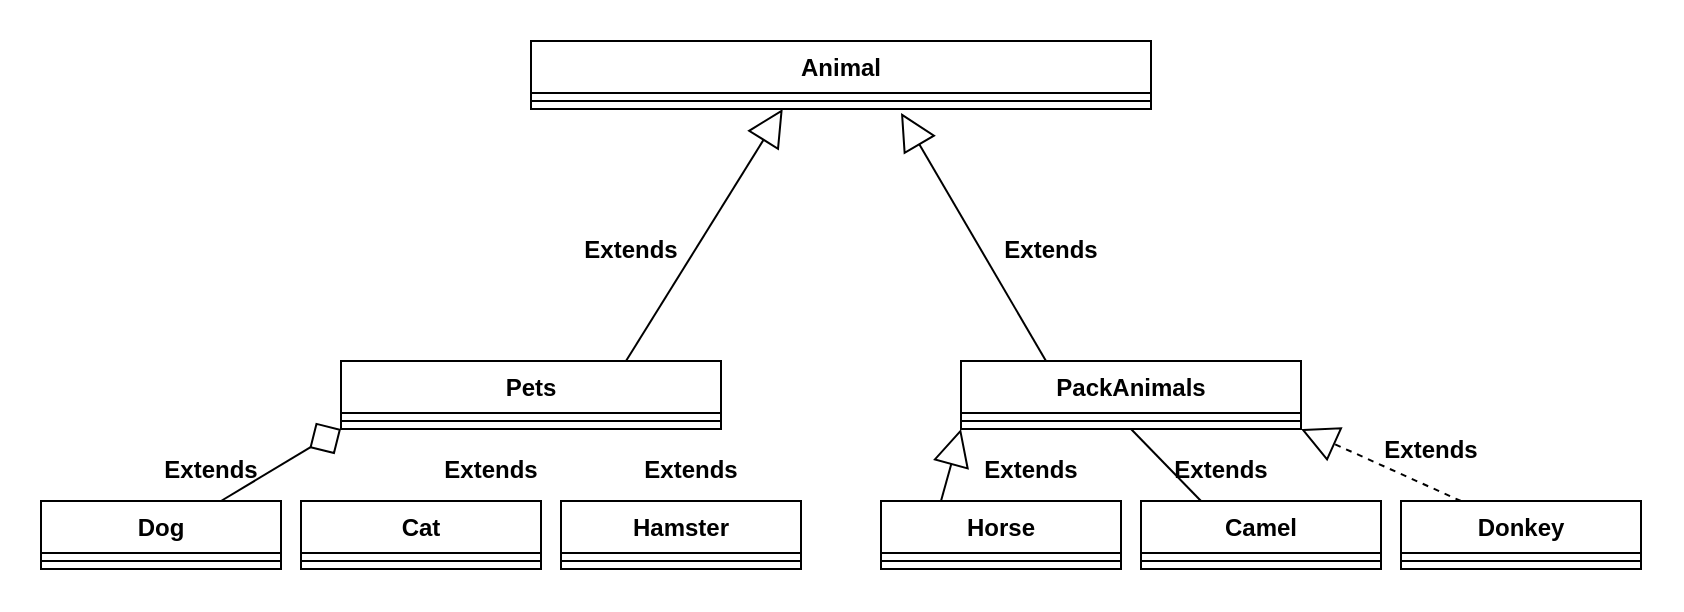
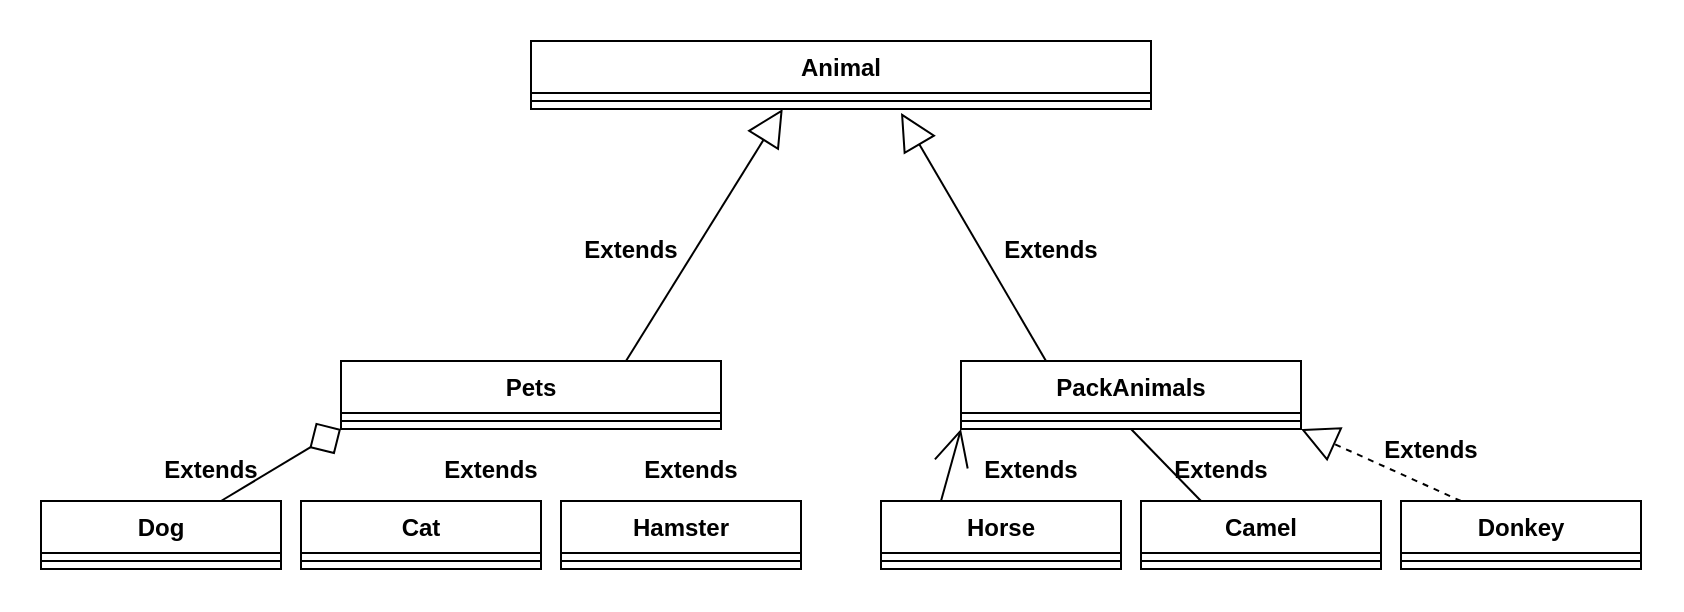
edge "Horse" -> "PackAnimals": arrowhead block -> open
